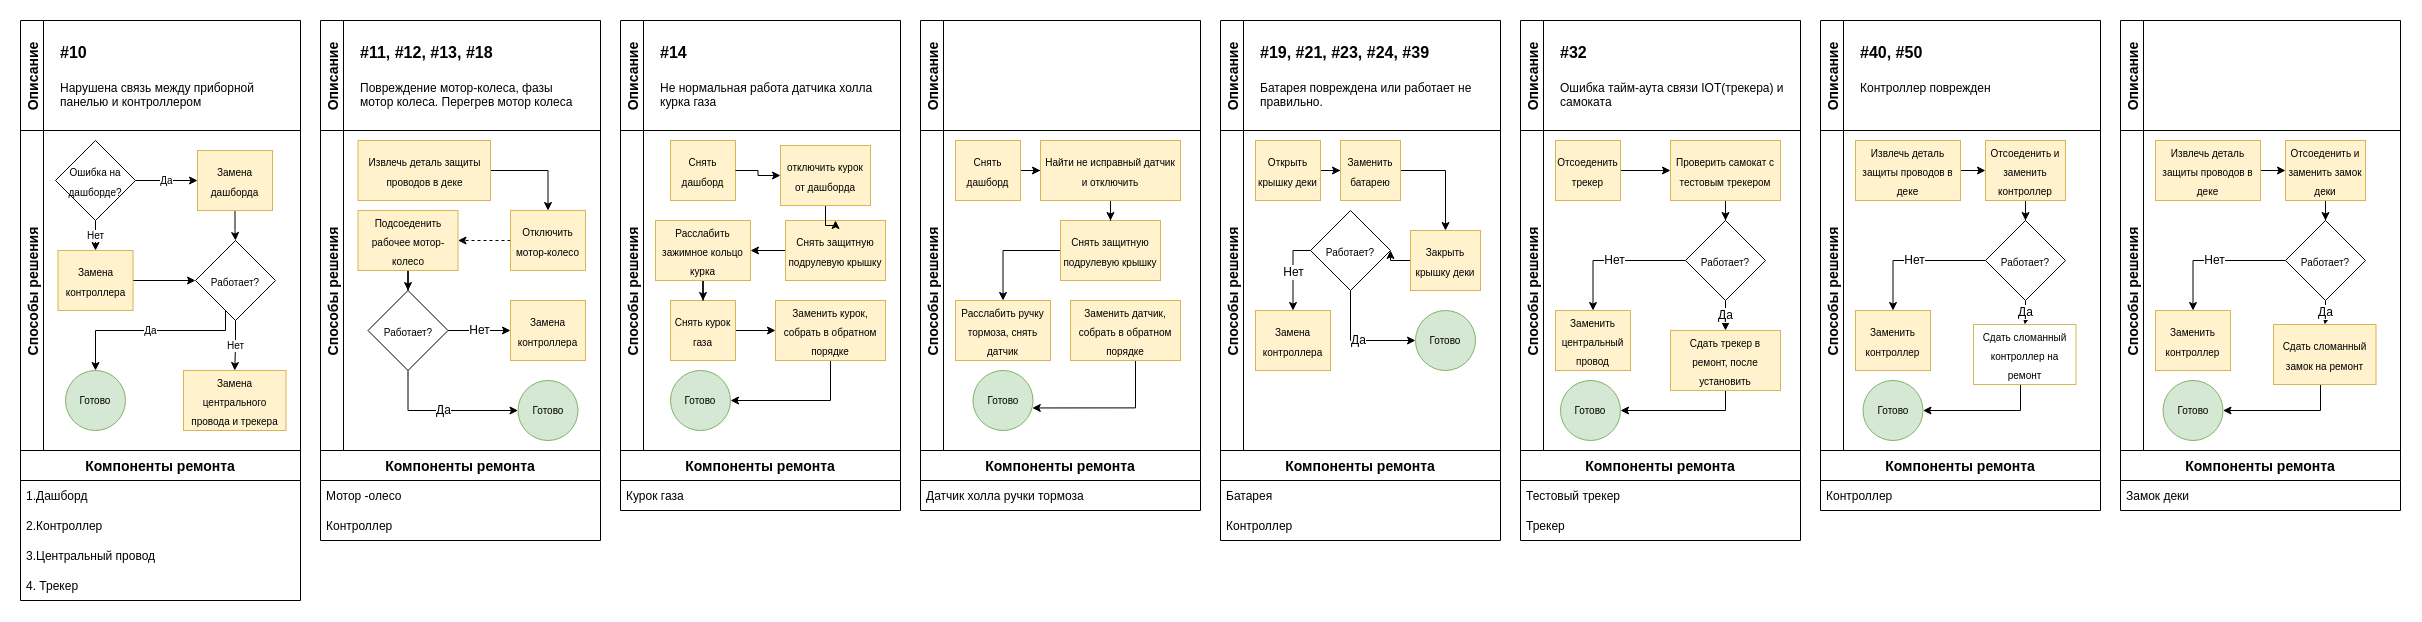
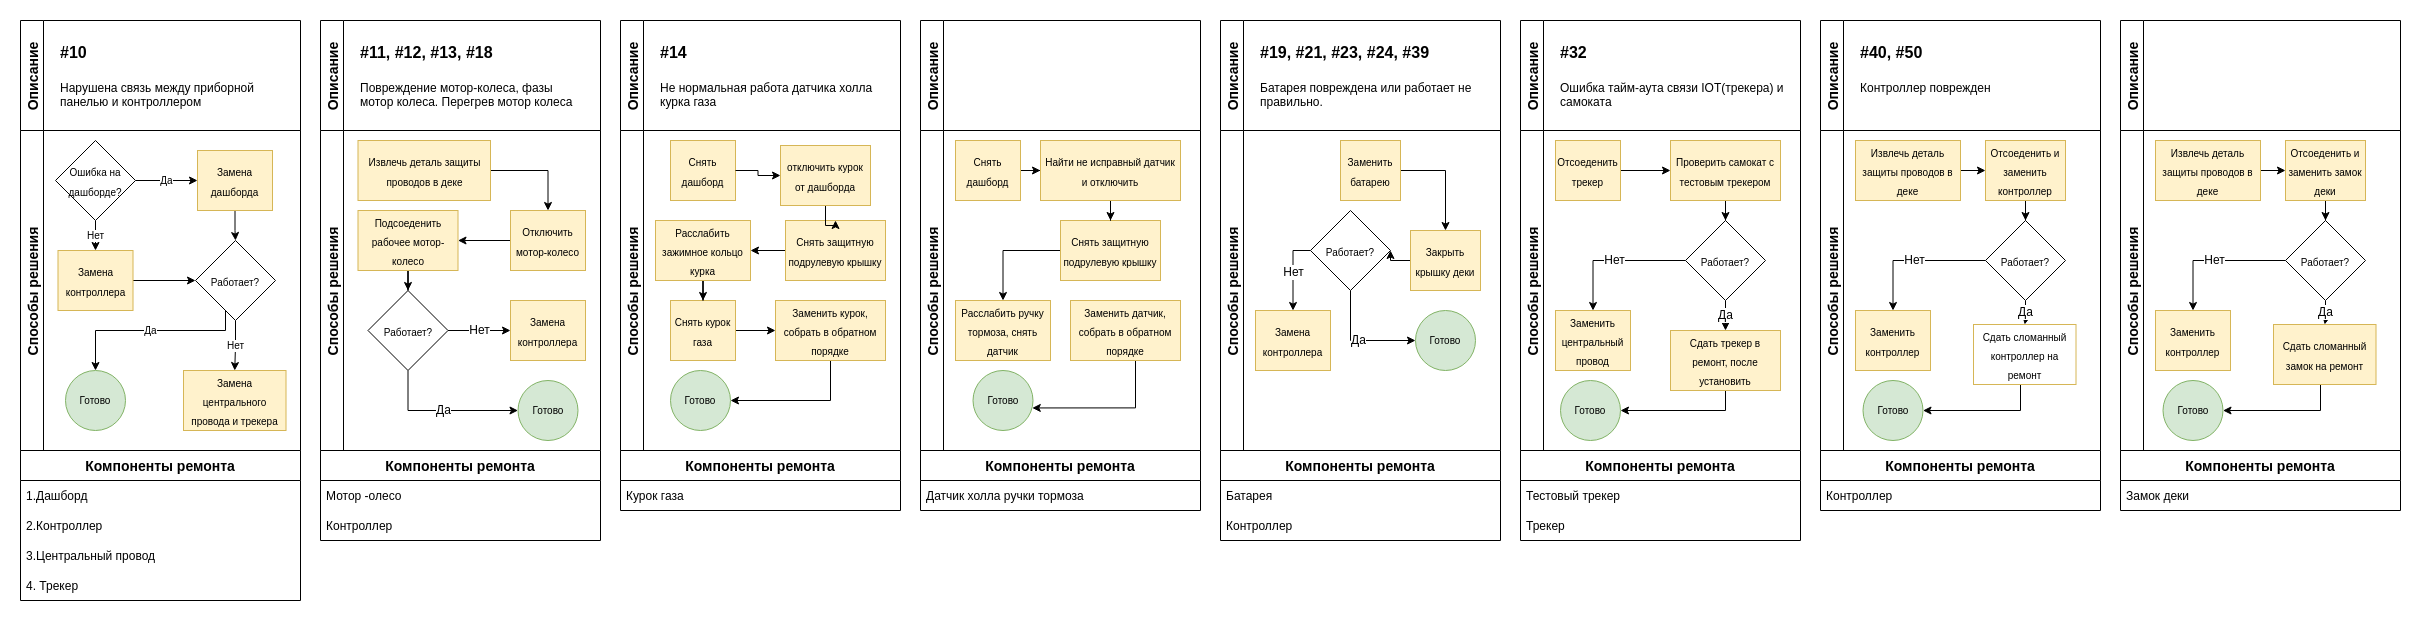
node "Открыть крышку деки": removed
edge "Открыть крышку деки" -> "Заменить батарею": removed
edge "Отключить мотор-колесо" -> "Подсоеденить рабочее мотор-колесо": style dashed -> solid
